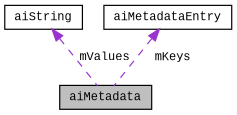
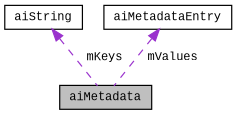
edge "aiMetadata" -> "aiString": label " mValues" -> " mKeys"
edge "aiMetadata" -> "aiMetadataEntry": label " mKeys" -> " mValues"
